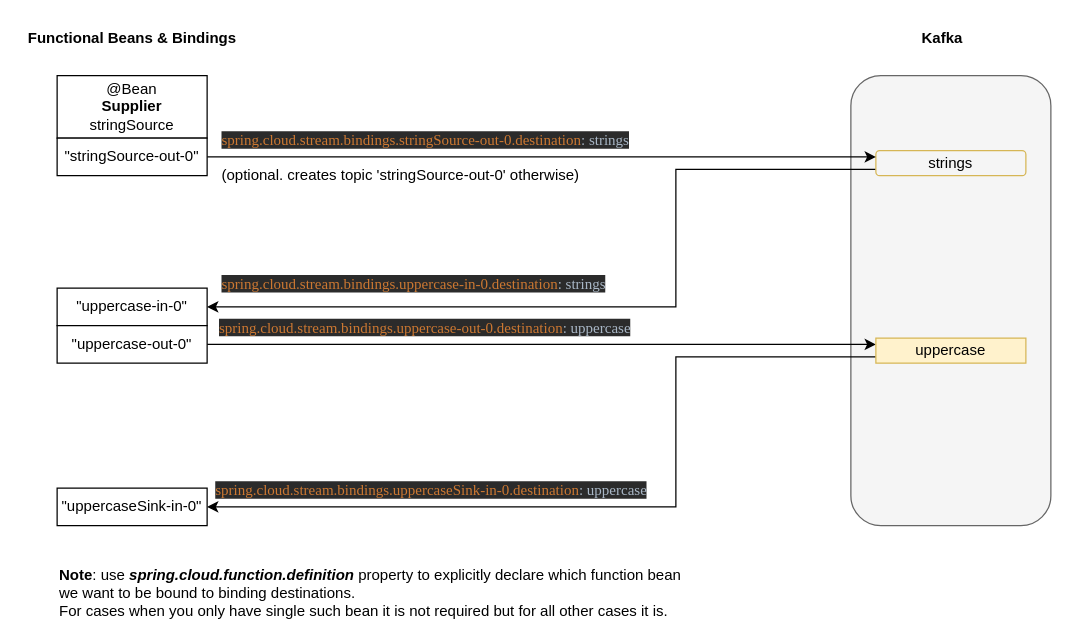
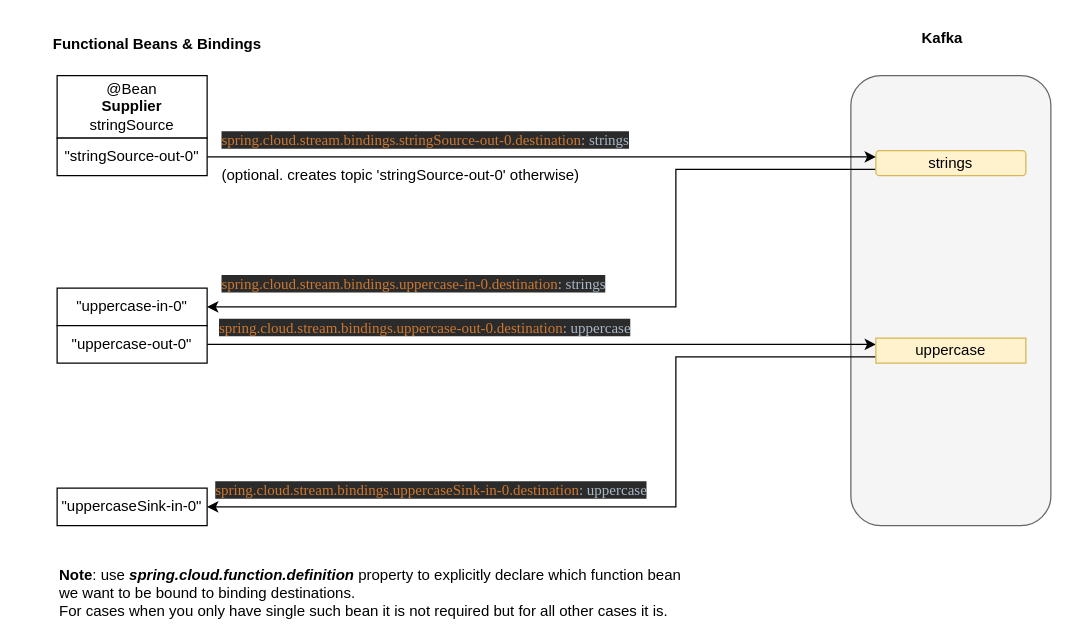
node "Functional Beans & Bindings": moved (132, 38) -> (157, 44)
node "strings": fillcolor #f5f5f5 -> #fff2cc
